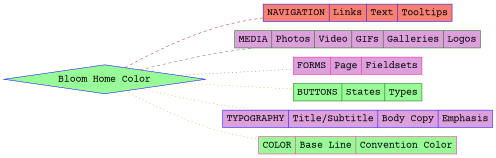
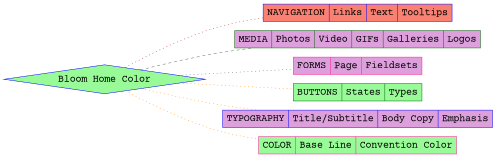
edge "NAVIGATION" -- "Bloom Home Color": style dashed -> dotted
